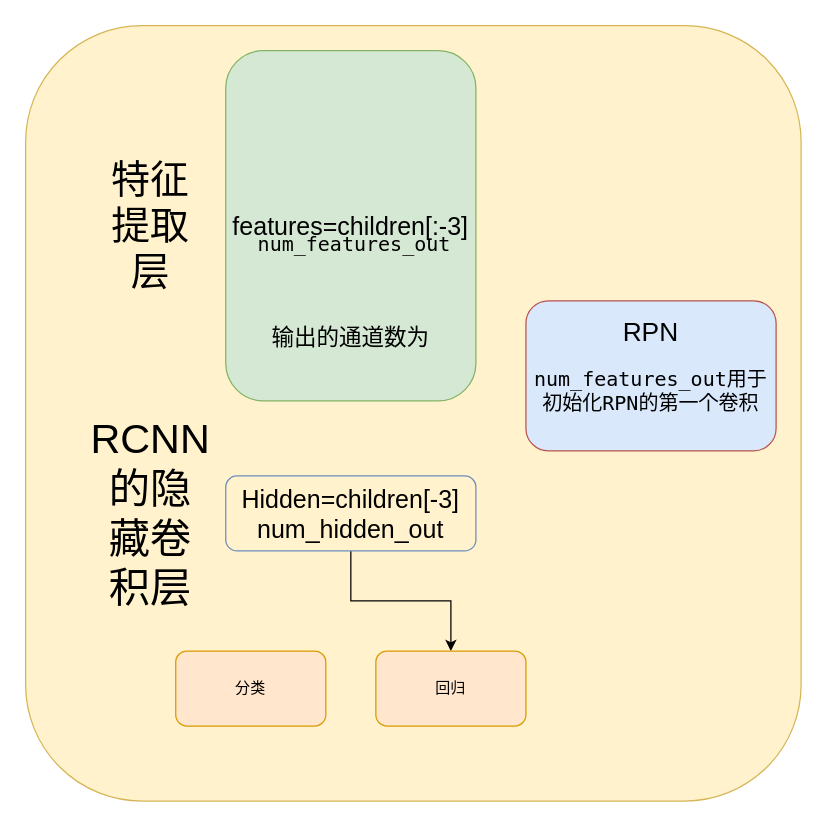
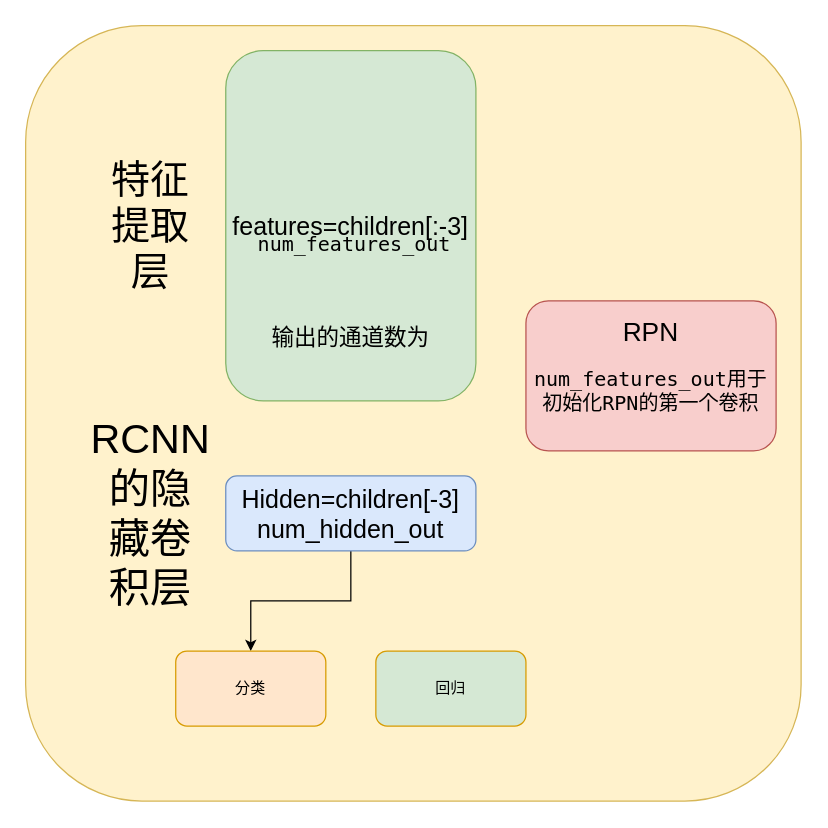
node "RPN num_features_out用于 初始化RPN的第一个卷积": fillcolor #dae8fc -> #f8cecc
node "Hidden=children[-3] num_hidden_out": fillcolor #fff2cc -> #dae8fc
edge "Hidden=children[-3] num_hidden_out" -> "回归": now "Hidden=children[-3] num_hidden_out" -> "分类"
node "回归": fillcolor #ffe6cc -> #d5e8d4
